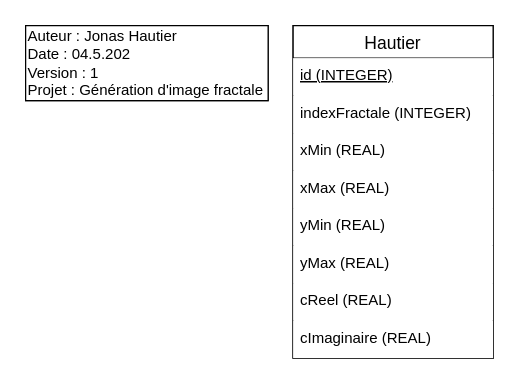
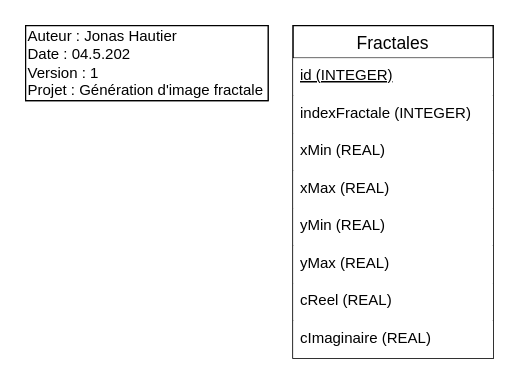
node "Hautier": label "Hautier" -> "Fractales"
